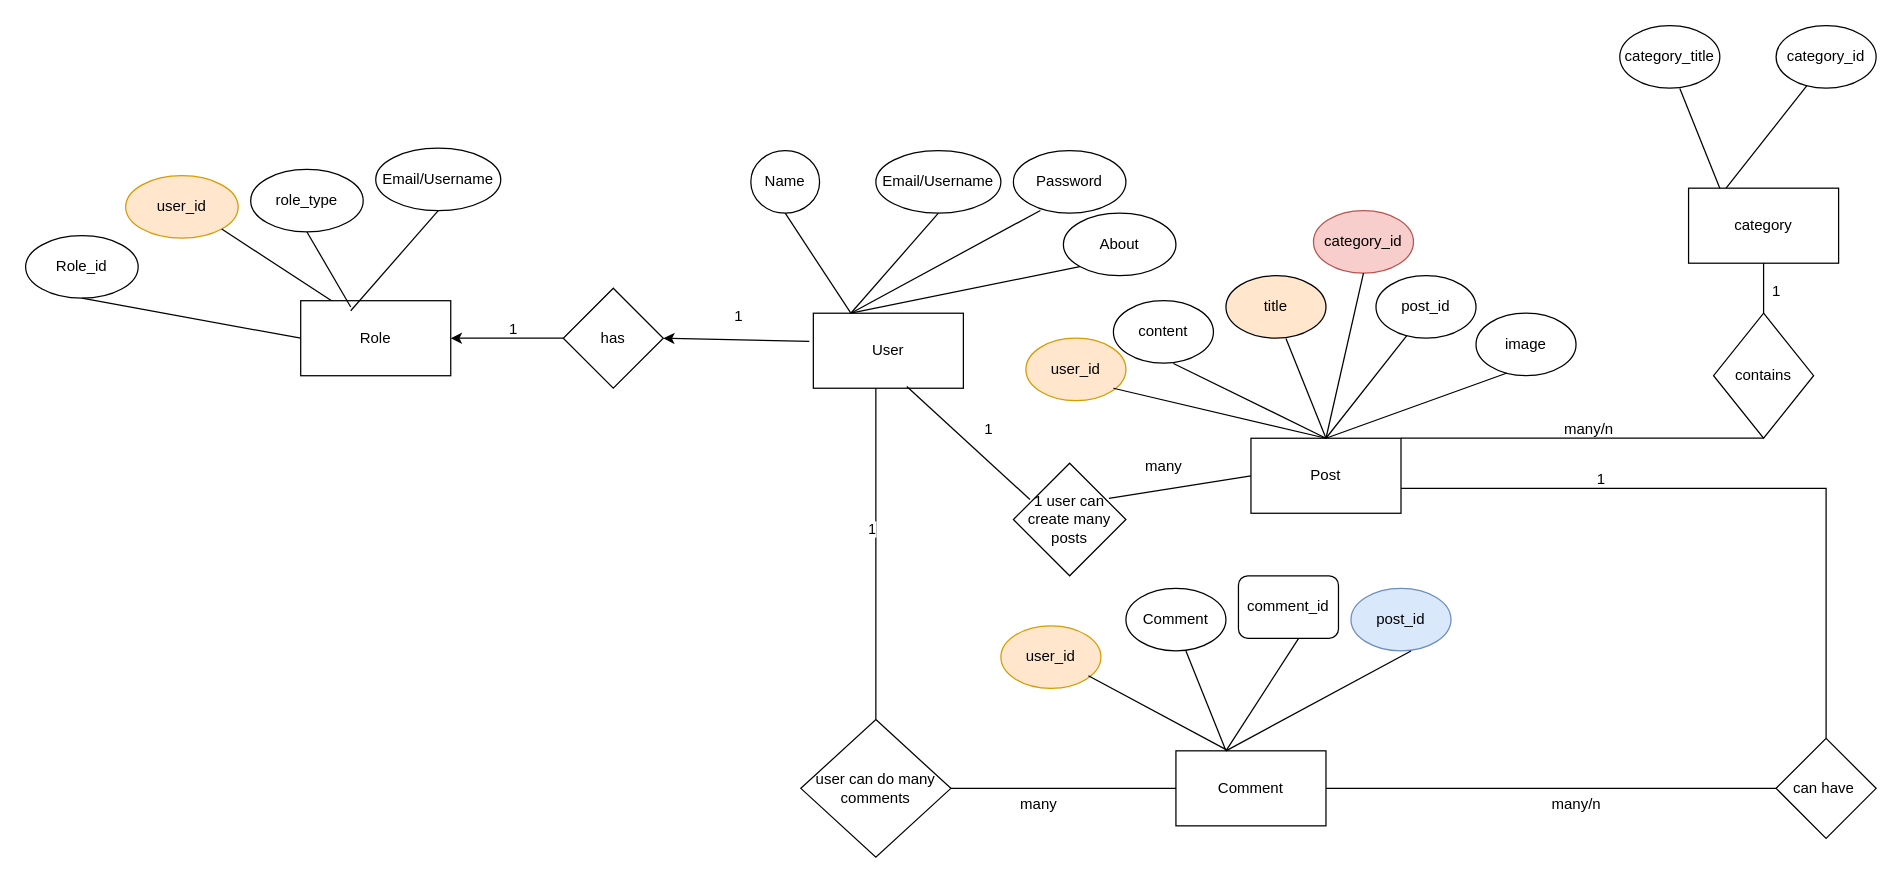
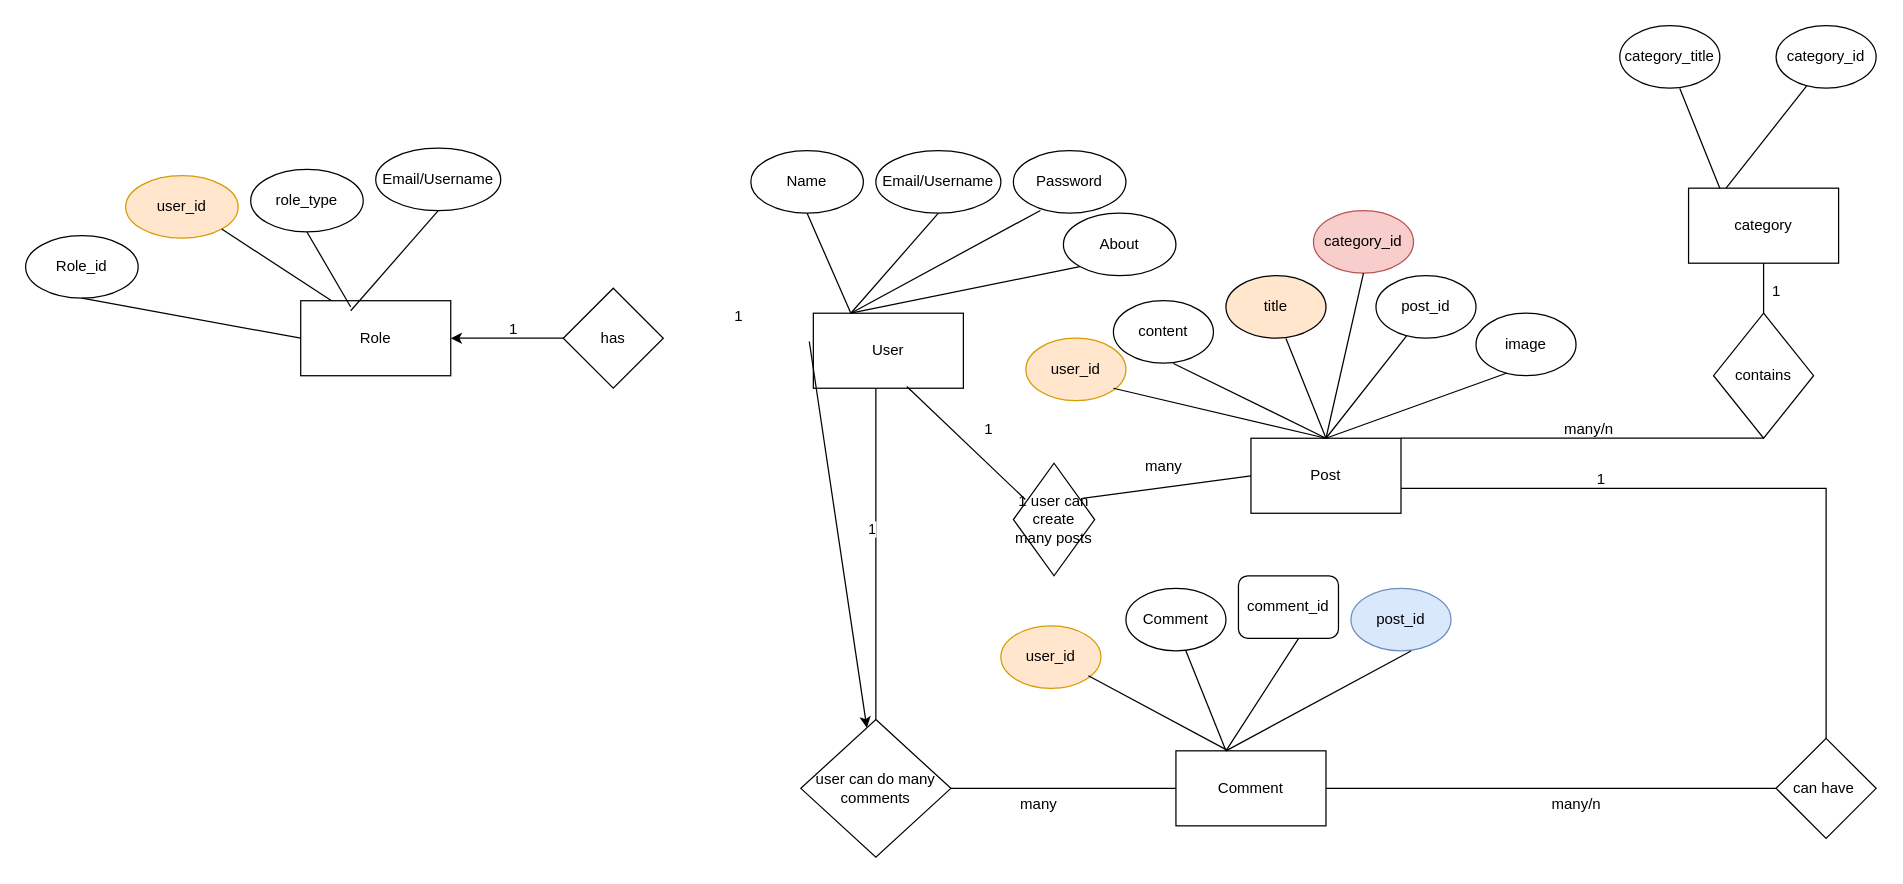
node "Name": size 69x63 -> 113x63
edge "User" -> "has": now "User" -> "user can do many comments"
node "1 user can create many posts": size 113x113 -> 81x113
